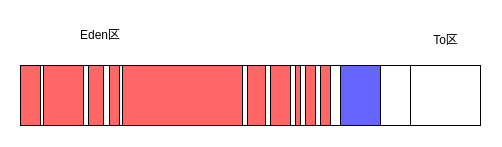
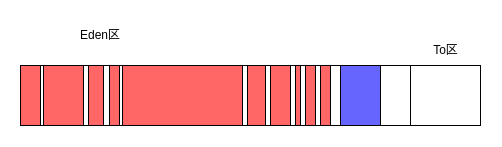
node "To区": moved (446, 41) -> (446, 51)
